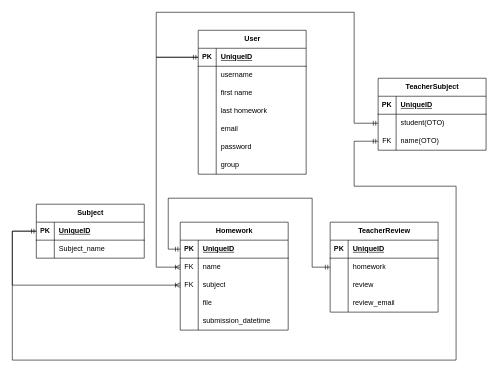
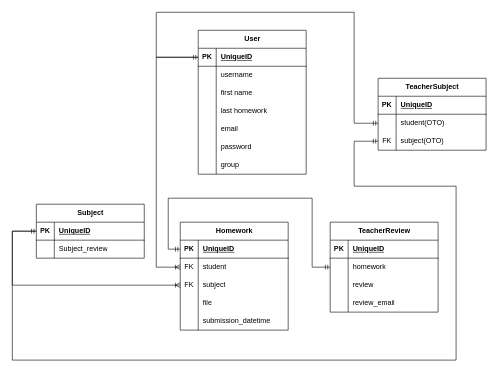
node "name(OTO)": label "name(OTO)" -> "subject(OTO)"
node "Subject_name": label "Subject_name" -> "Subject_review"
node "name": label "name" -> "student"
